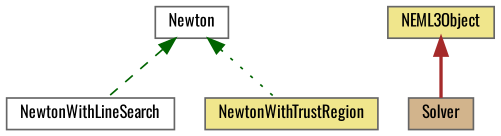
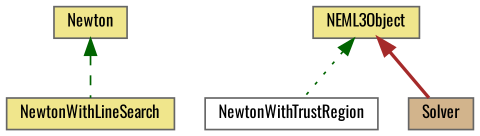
node "Newton": fillcolor white -> khaki
edge "NewtonWithTrustRegion" -> "Newton": now "NewtonWithTrustRegion" -> "NEML3Object"
node "NewtonWithLineSearch": fillcolor white -> khaki
node "NewtonWithTrustRegion": fillcolor khaki -> white
